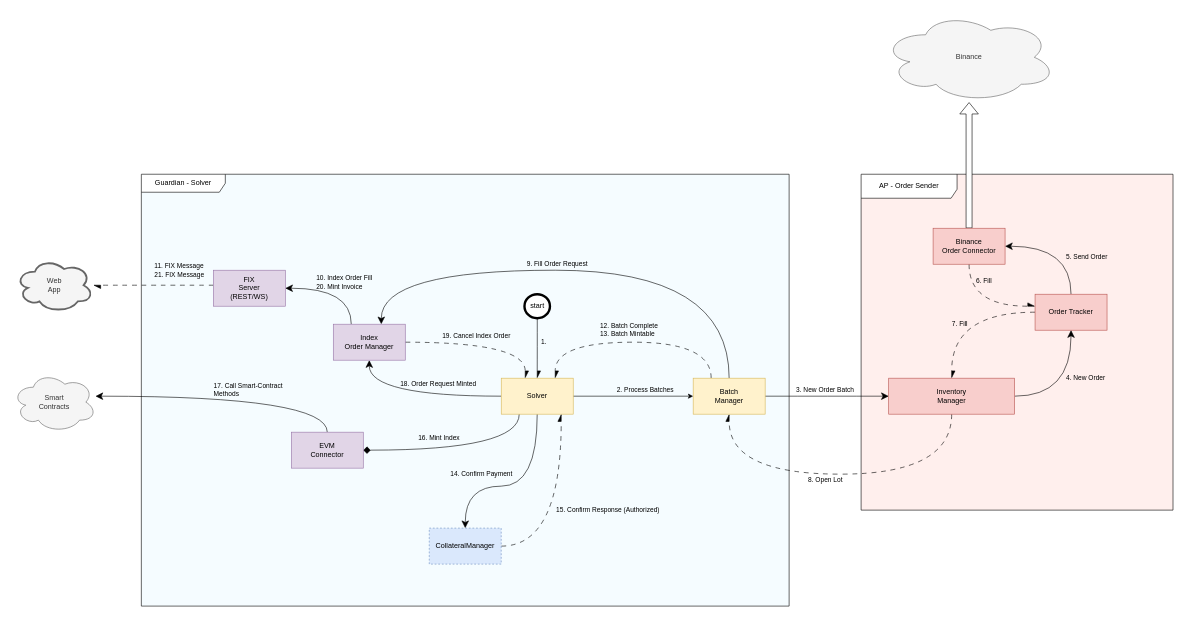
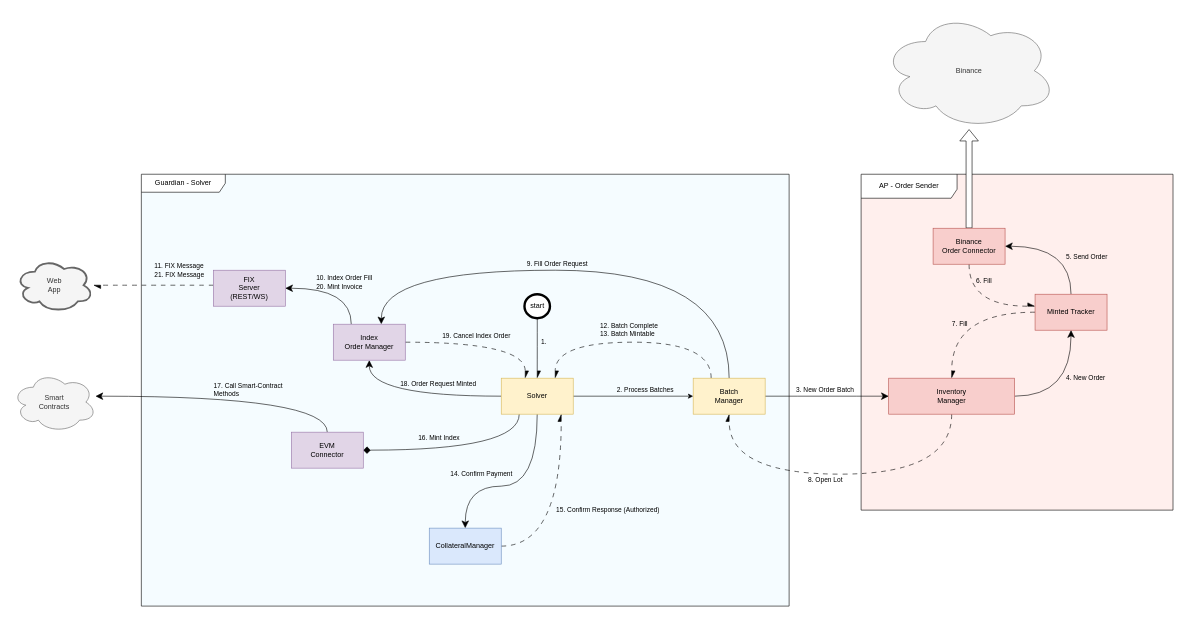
node "Binance": size 174x90 -> 174x117
node "Order Tracker": label "Order Tracker" -> "Minted Tracker"
node "CollateralManager": style dashed -> solid
